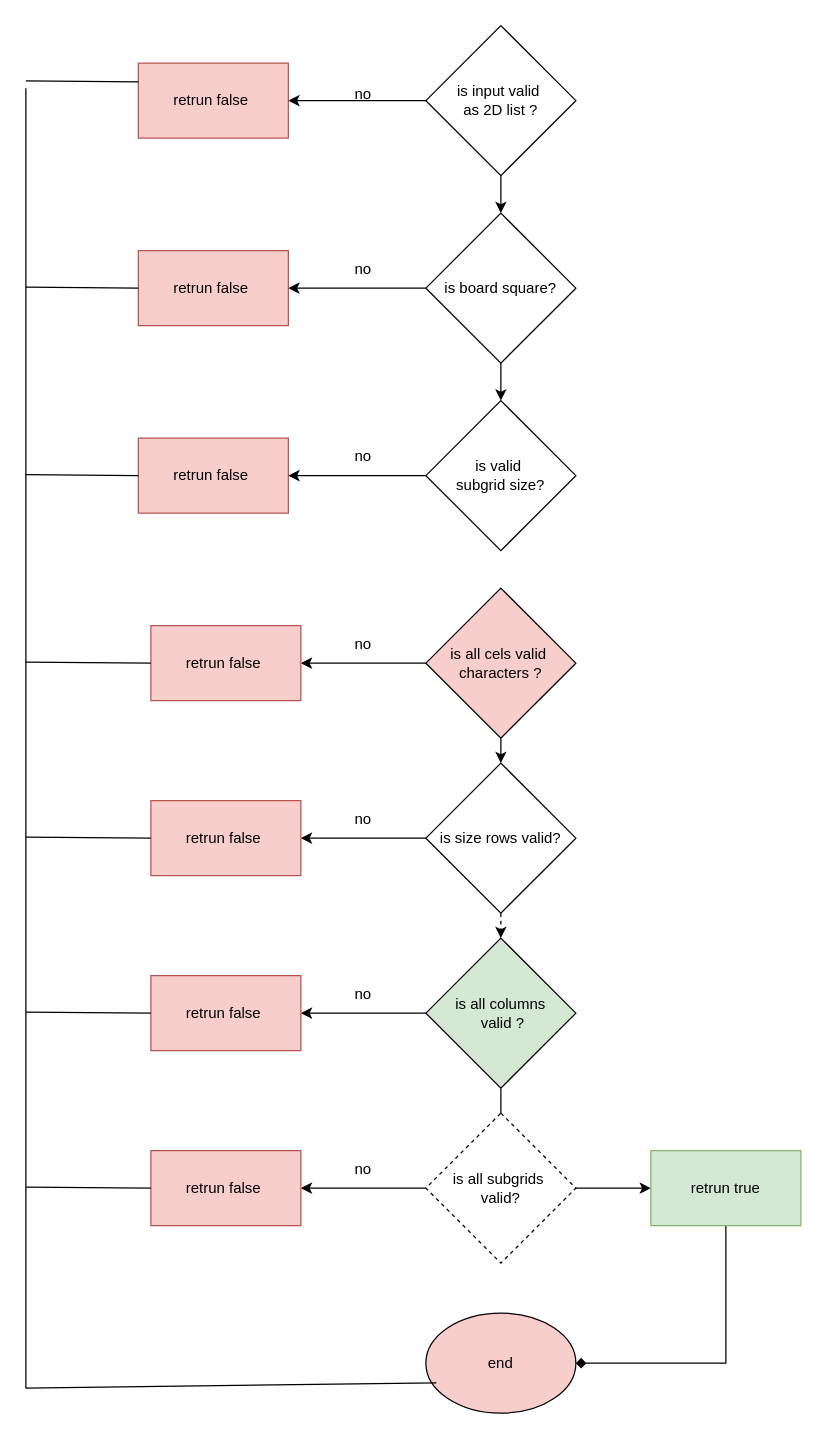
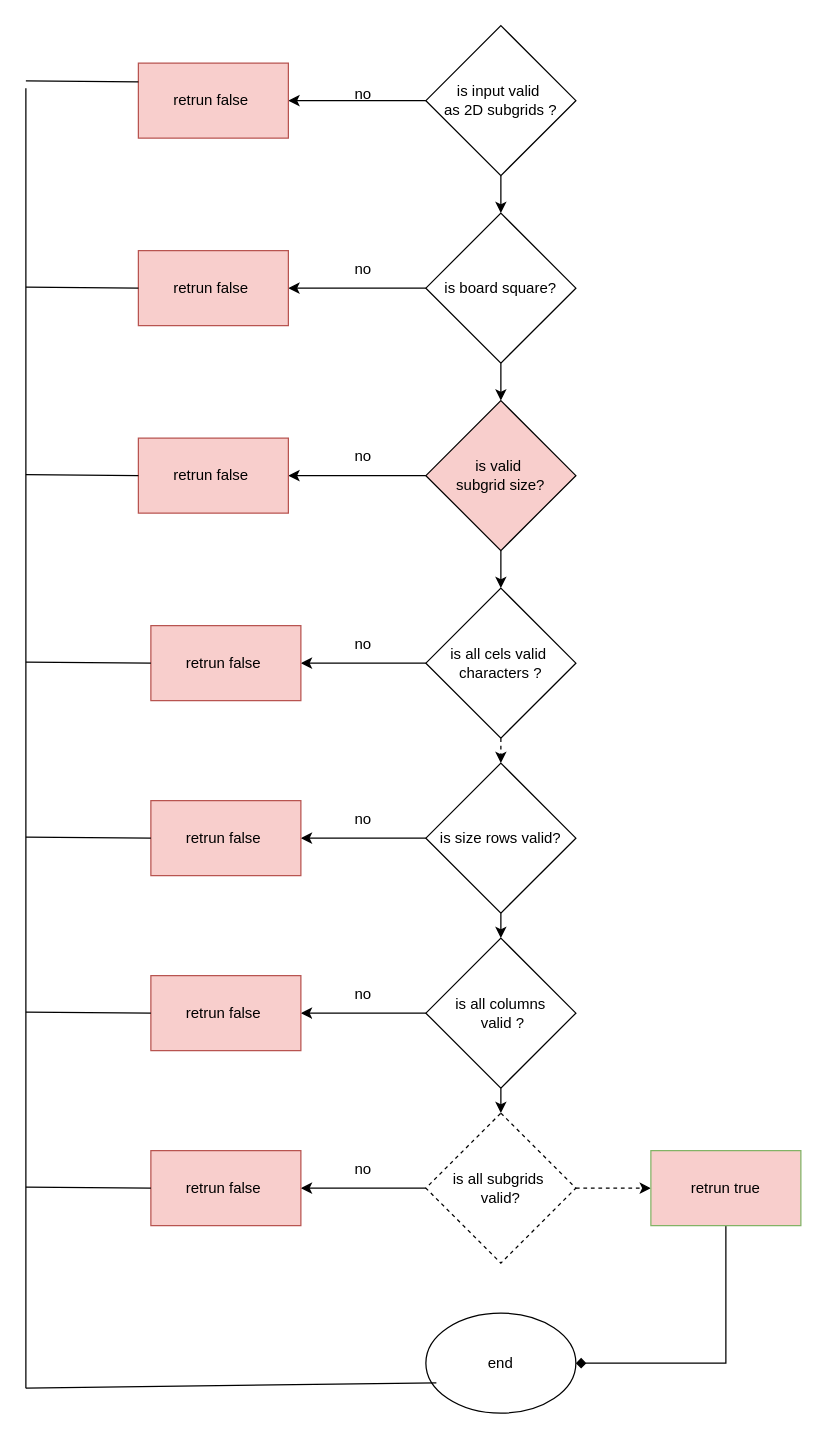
node "is input valid as 2D list ?": label "is input valid as 2D list ?" -> "is input valid as 2D subgrids ?"
node "is valid subgrid size?": fillcolor #ffffff -> #f8cecc
edge "is valid subgrid size?" -> "is all cels valid characters ?": added
node "is all cels valid characters ?": fillcolor #f8cecc -> #ffffff
edge "is all cels valid characters ?" -> "is size rows valid?": style solid -> dashed
edge "is size rows valid?" -> "is all columns valid ?": style dashed -> solid
node "is all columns valid ?": fillcolor #d5e8d4 -> #ffffff
edge "is all columns valid ?" -- "is all subgrids valid?": arrowhead none -> classic
edge "is all subgrids valid?" -> "retrun true": style solid -> dashed
node "retrun true": fillcolor #d5e8d4 -> #f8cecc
node "end": fillcolor #f8cecc -> #ffffff
